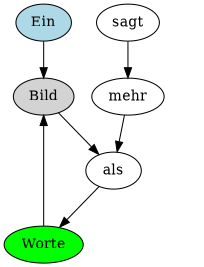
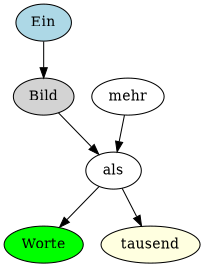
node "sagt": removed
edge "Worte" -> "Bild": removed
node "tausend": added
